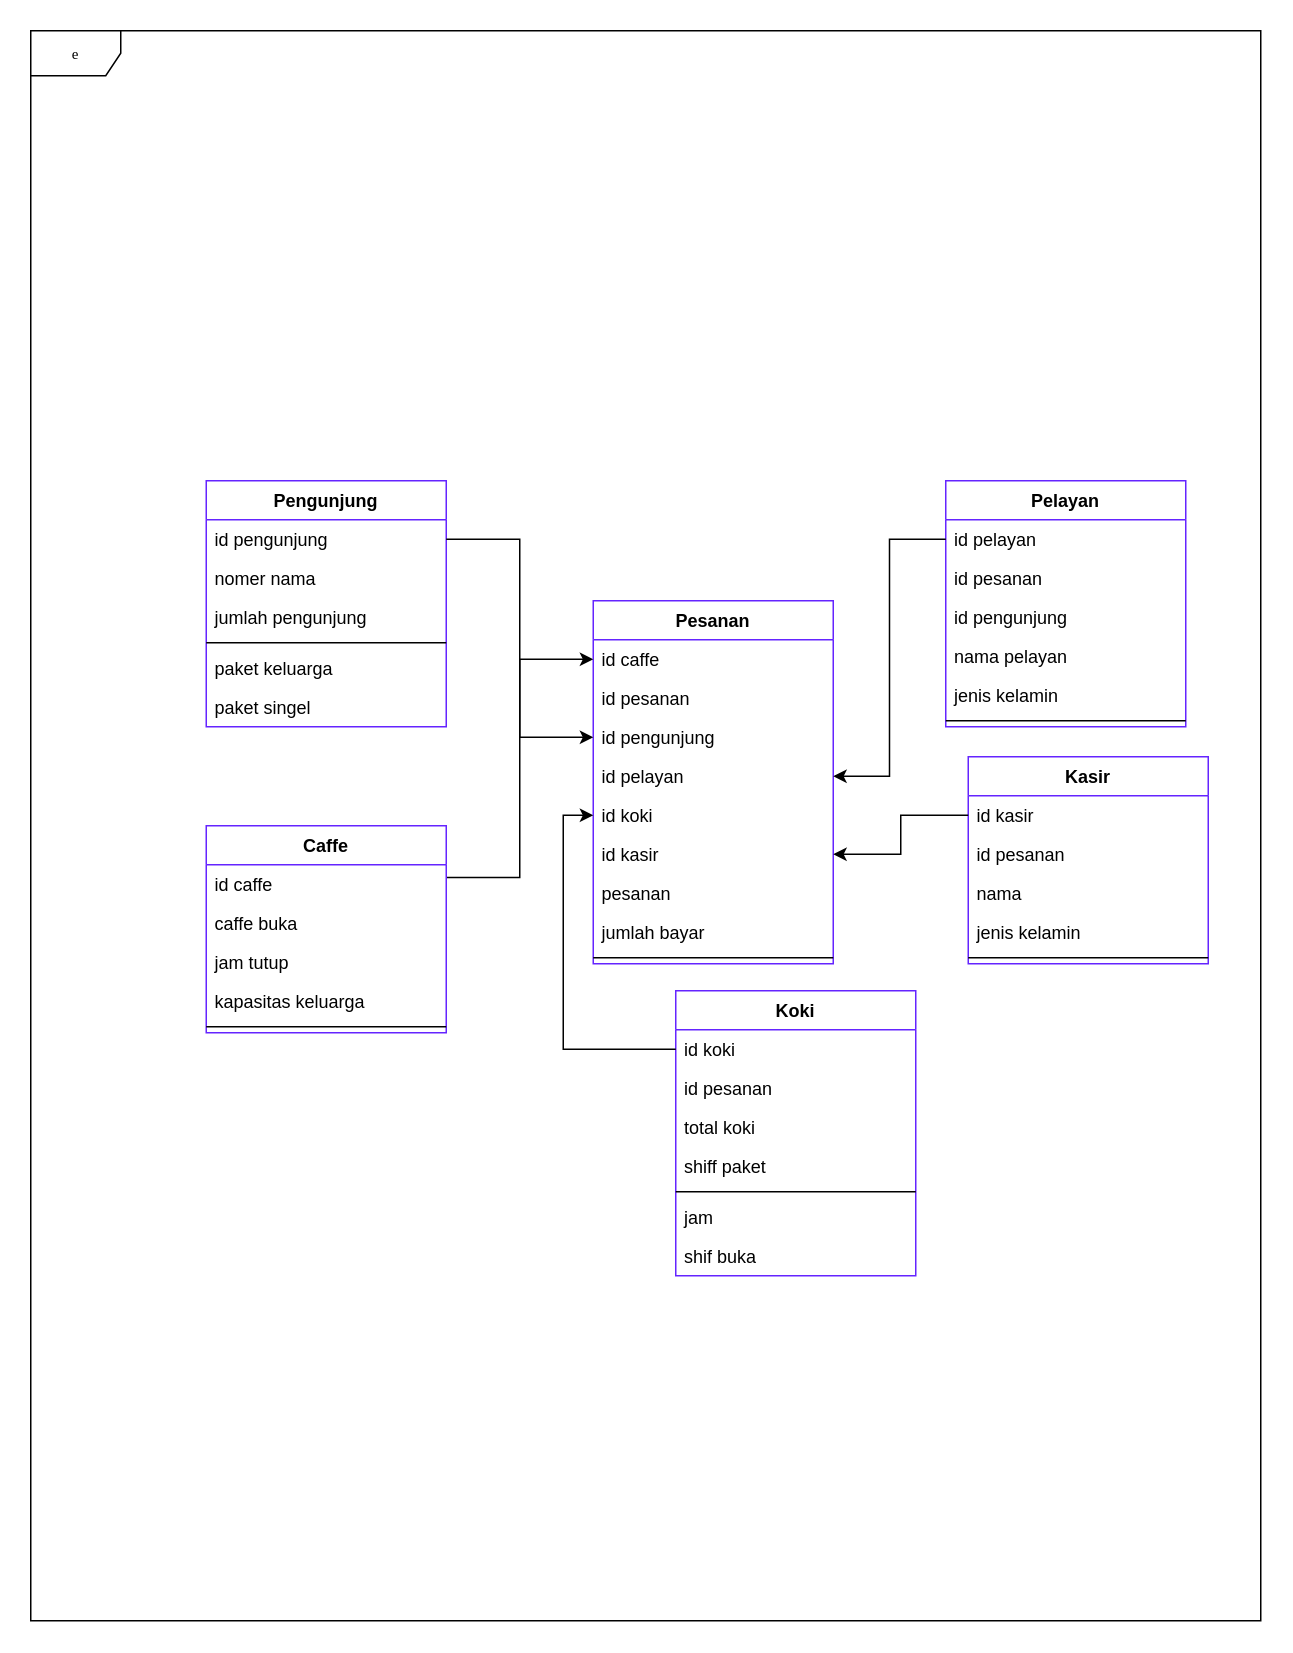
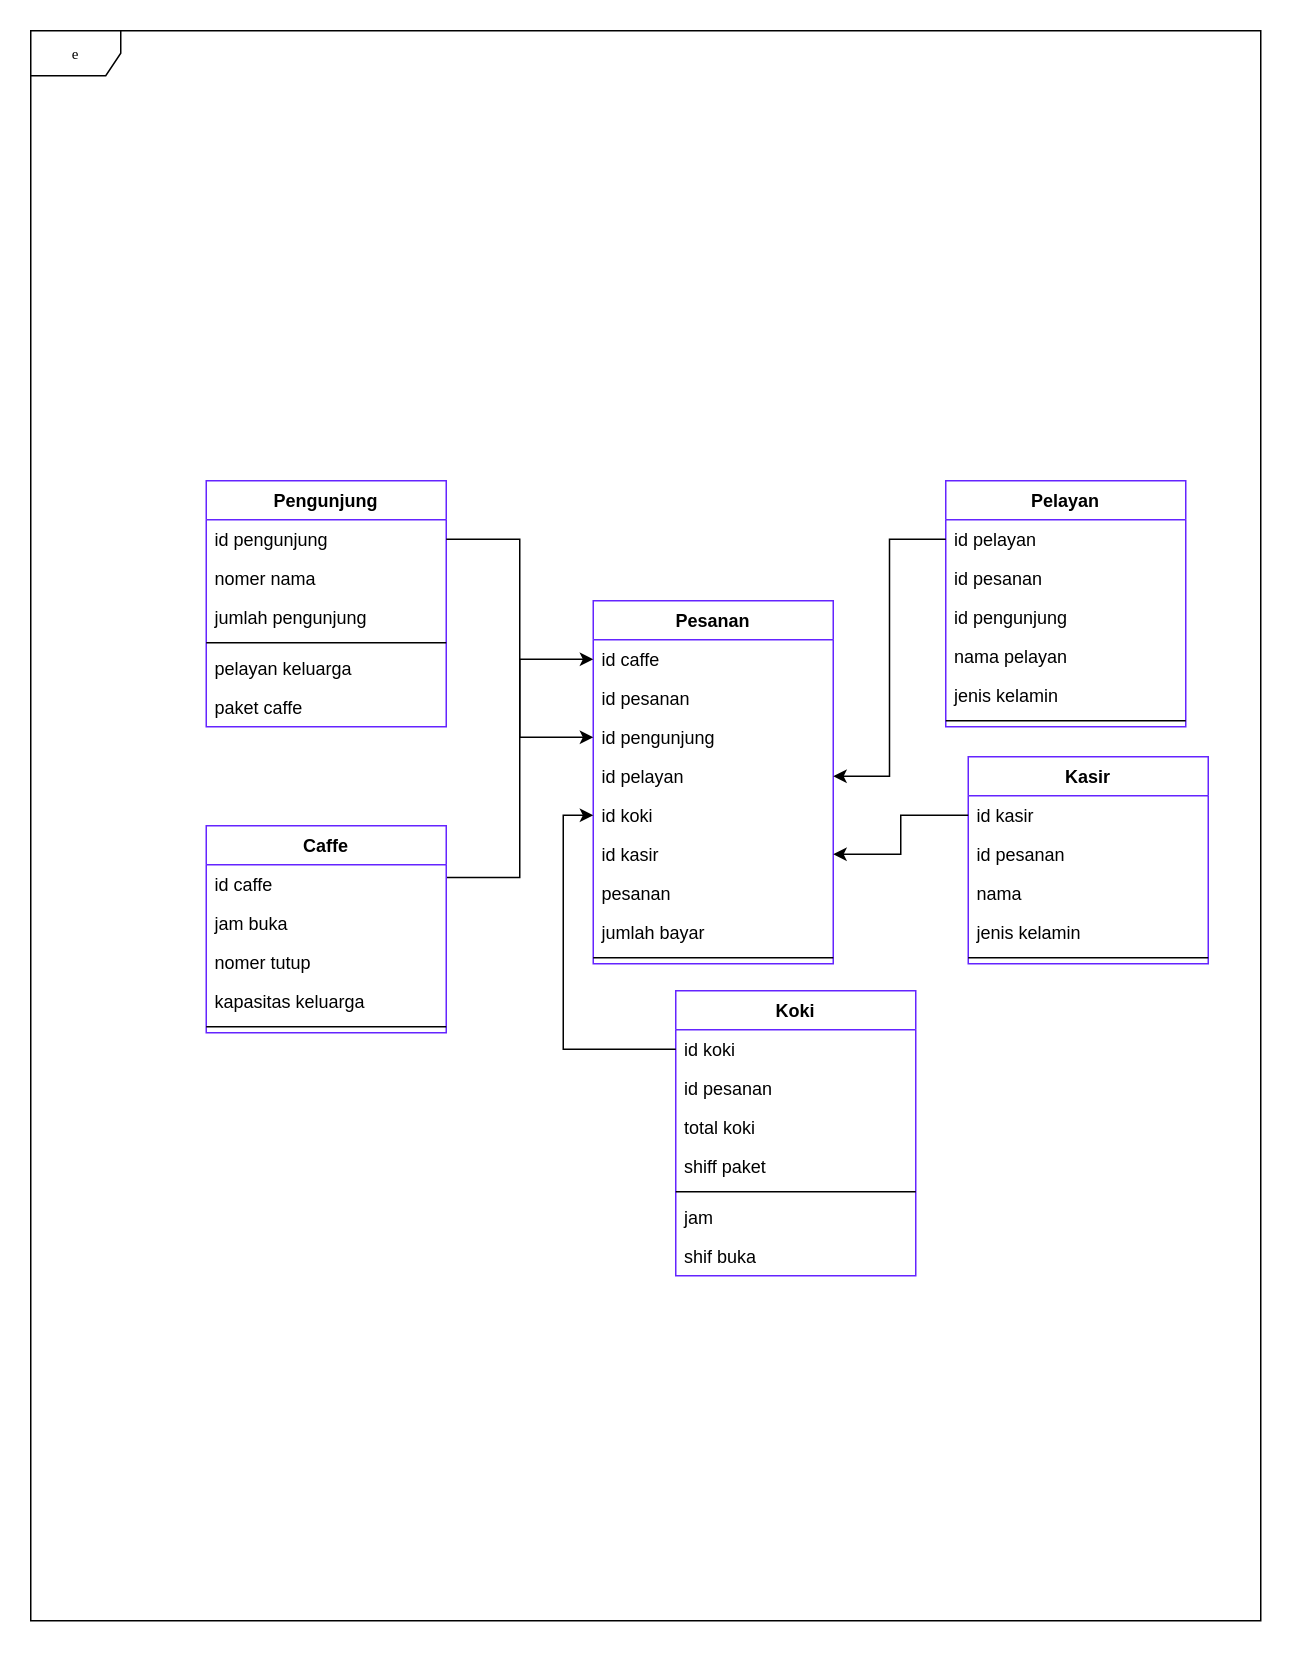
node "paket keluarga": label "paket keluarga" -> "pelayan keluarga"
node "paket singel": label "paket singel" -> "paket caffe"
node "caffe buka": label "caffe buka" -> "jam buka"
node "jam tutup": label "jam tutup" -> "nomer tutup"
